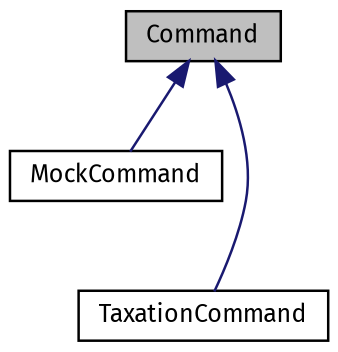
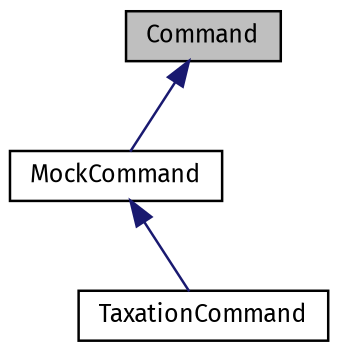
edge "TaxationCommand" -> "Command": now "TaxationCommand" -> "MockCommand"
